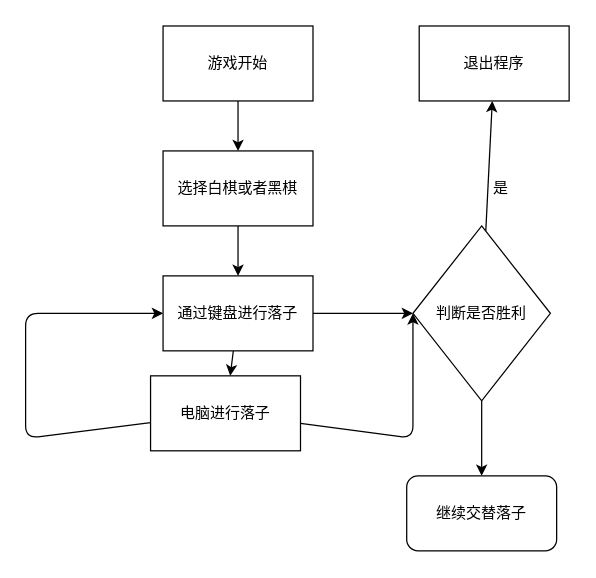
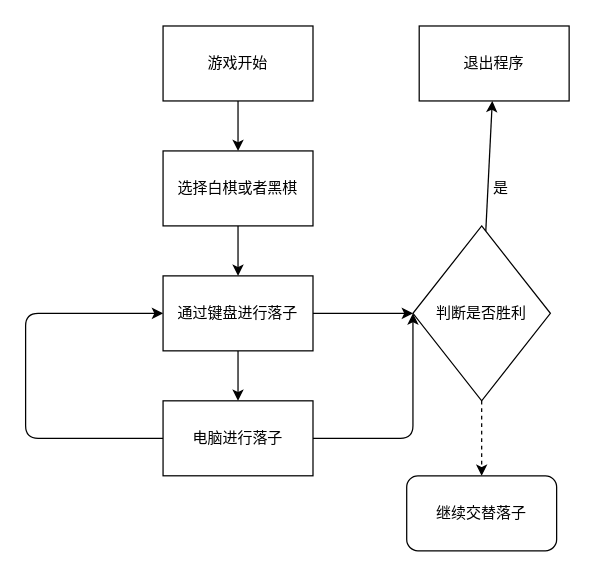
node "电脑进行落子": moved (226, 413) -> (238, 438)
edge "判断是否胜利" -> "继续交替落子": style solid -> dashed
